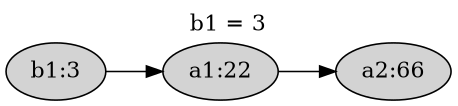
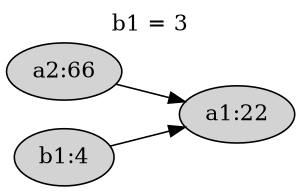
node "b1:3": label "b1:3" -> "b1:4"
edge "a1:22" -> "a2:66": reversed
